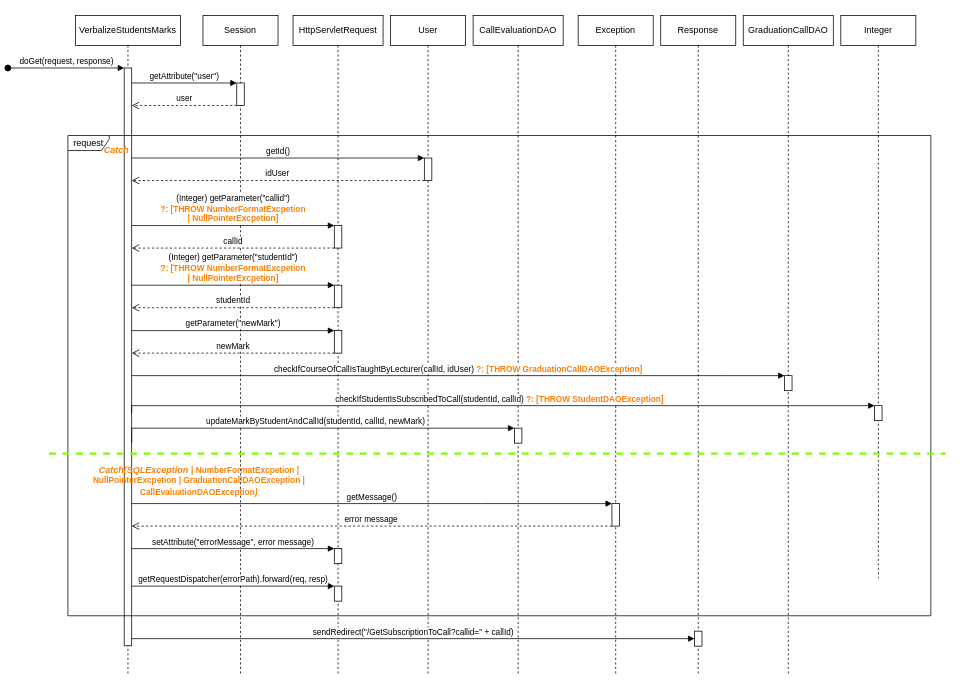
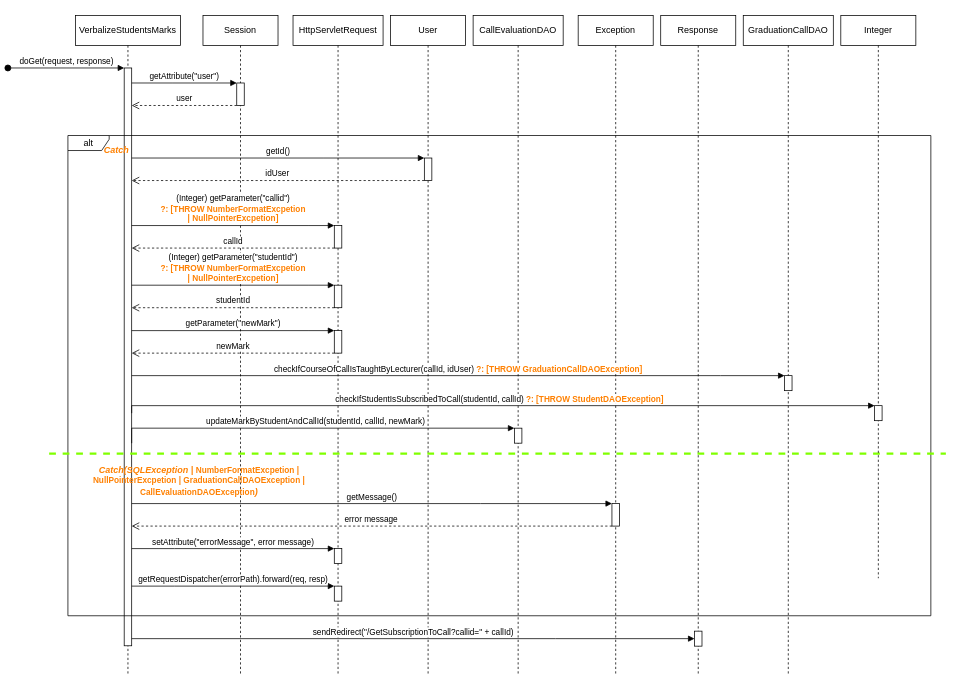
node "request": label "request" -> "alt"
